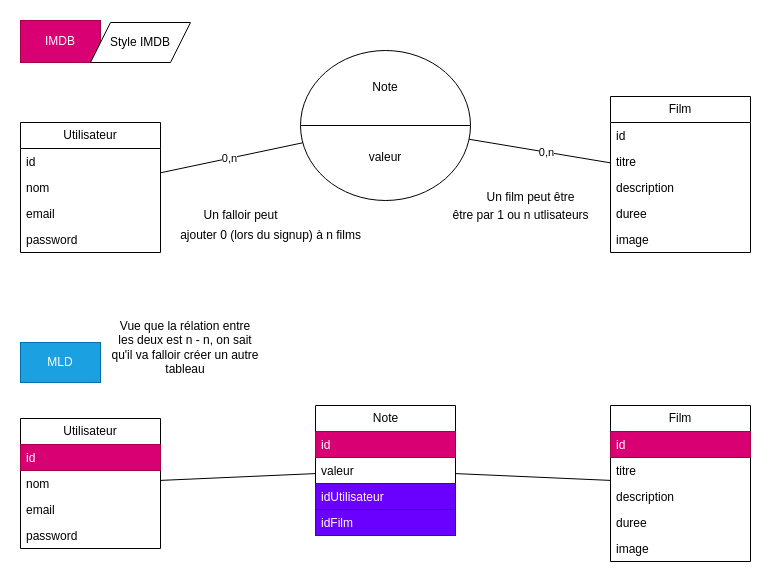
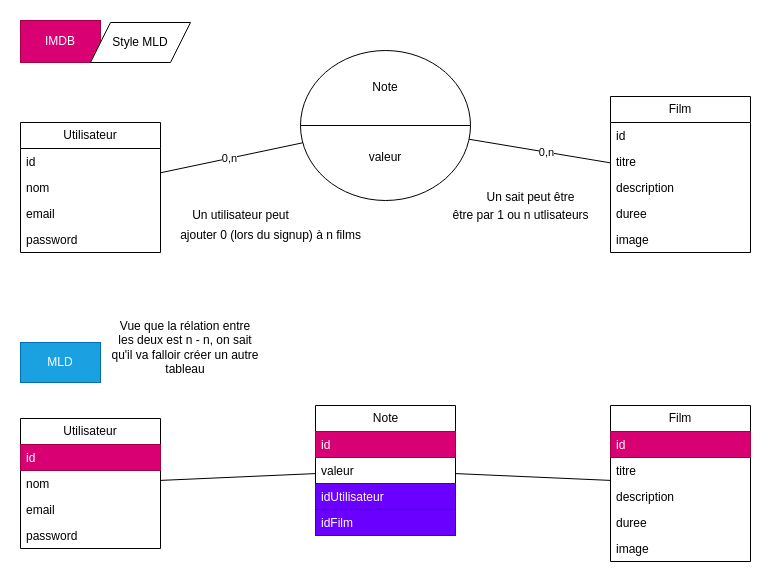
node "Style IMDB": label "Style IMDB" -> "Style MLD"
node "Un film peut être": label "Un film peut être" -> "Un sait peut être"
node "Un falloir peut": label "Un falloir peut" -> "Un utilisateur peut"
